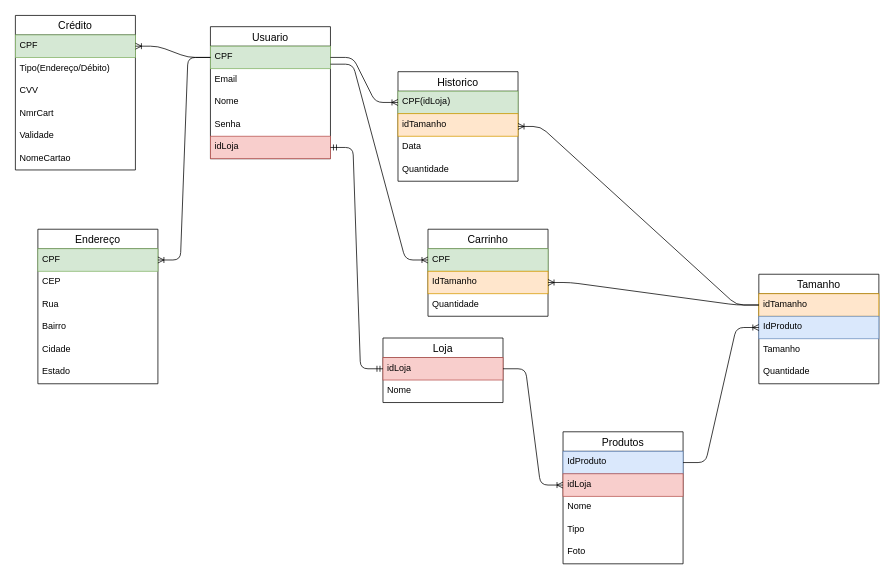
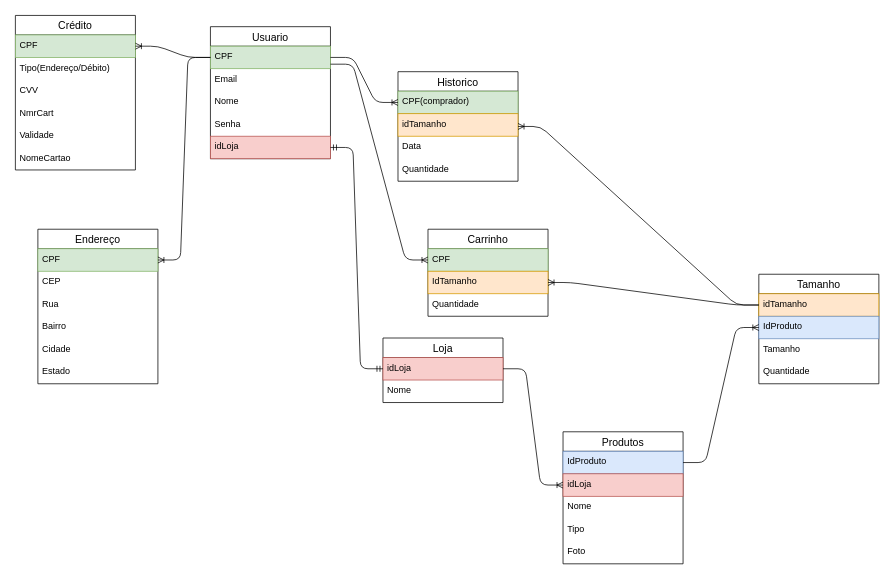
node "CPF(idLoja)": label "CPF(idLoja)" -> "CPF(comprador)"
